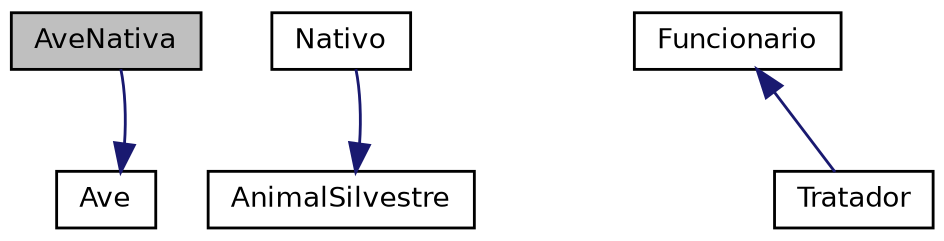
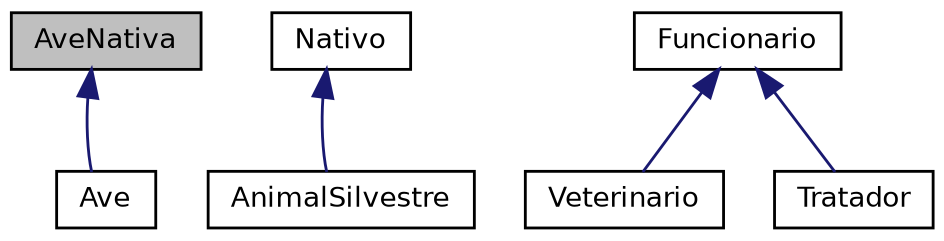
edge "AveNativa" -> "Ave": reversed
edge "Nativo" -> "AnimalSilvestre": reversed
node "Veterinario": added
